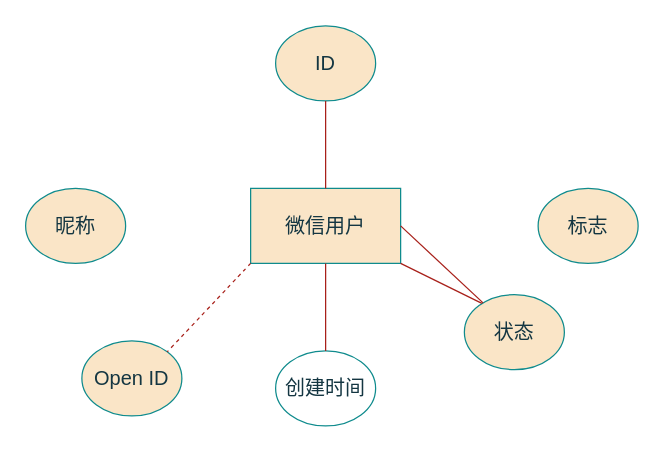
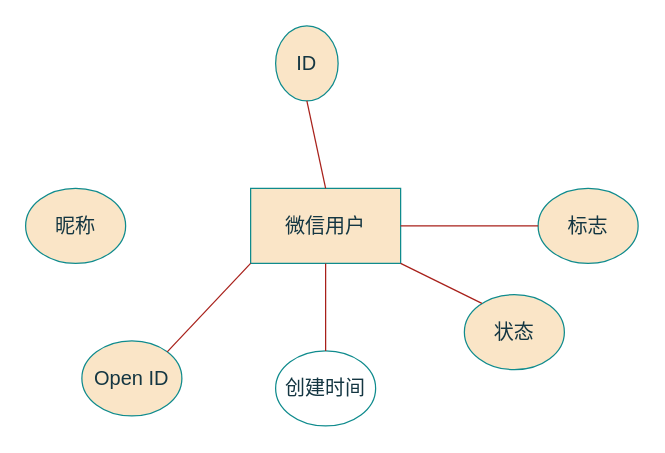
node "ID": size 100x75 -> 63x75
edge "微信用户" -- "状态": now "微信用户" -- "标志"
edge "微信用户" -- "Open ID": style dashed -> solid
